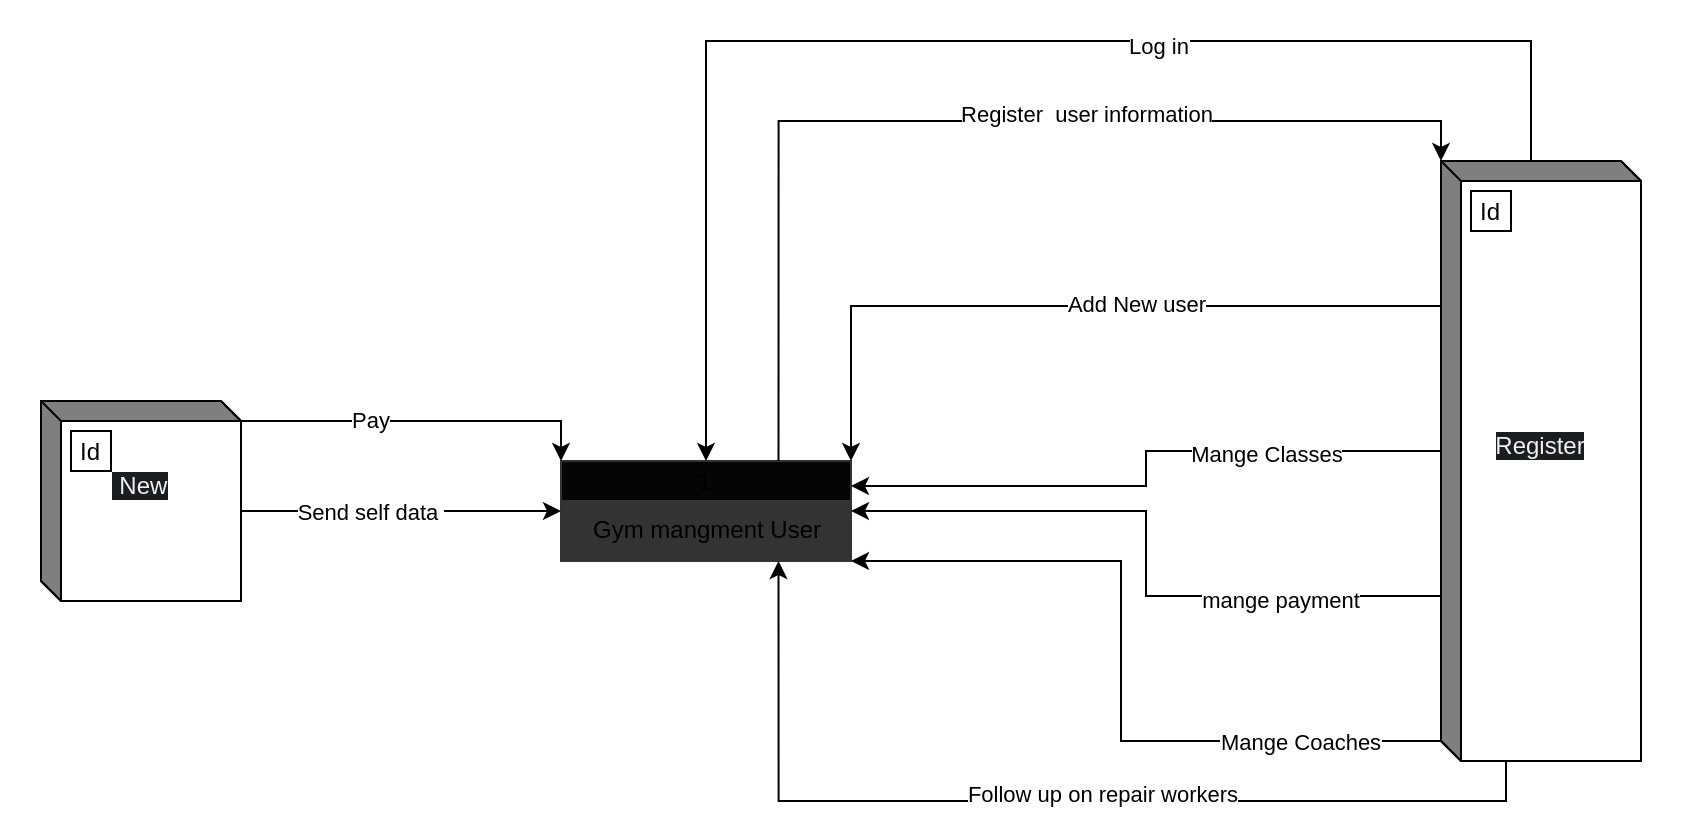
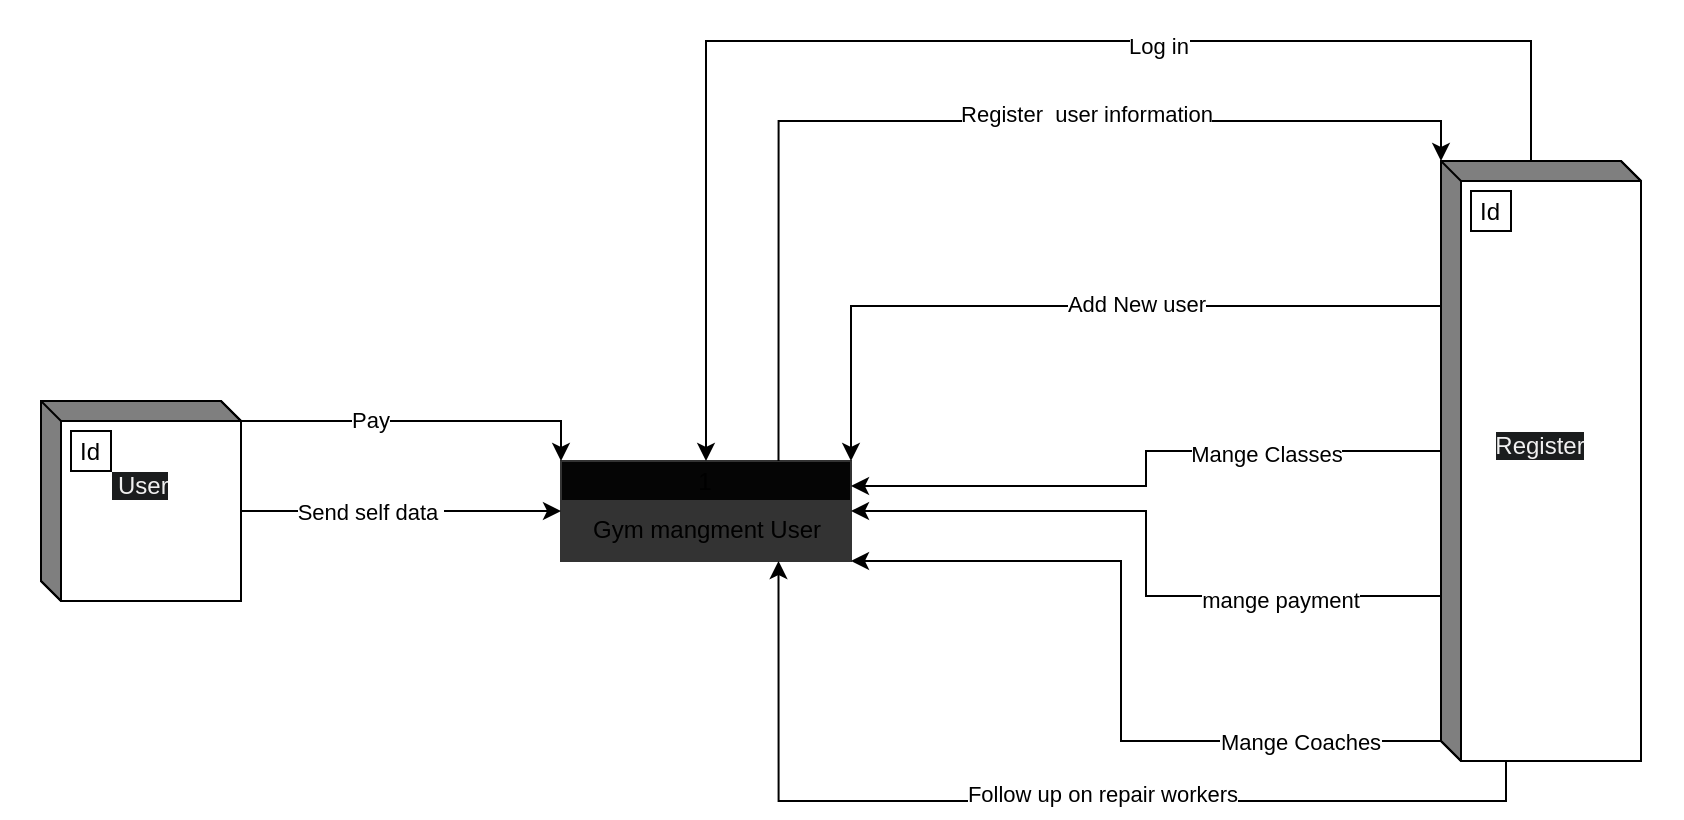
node "New": label "New" -> "User"
